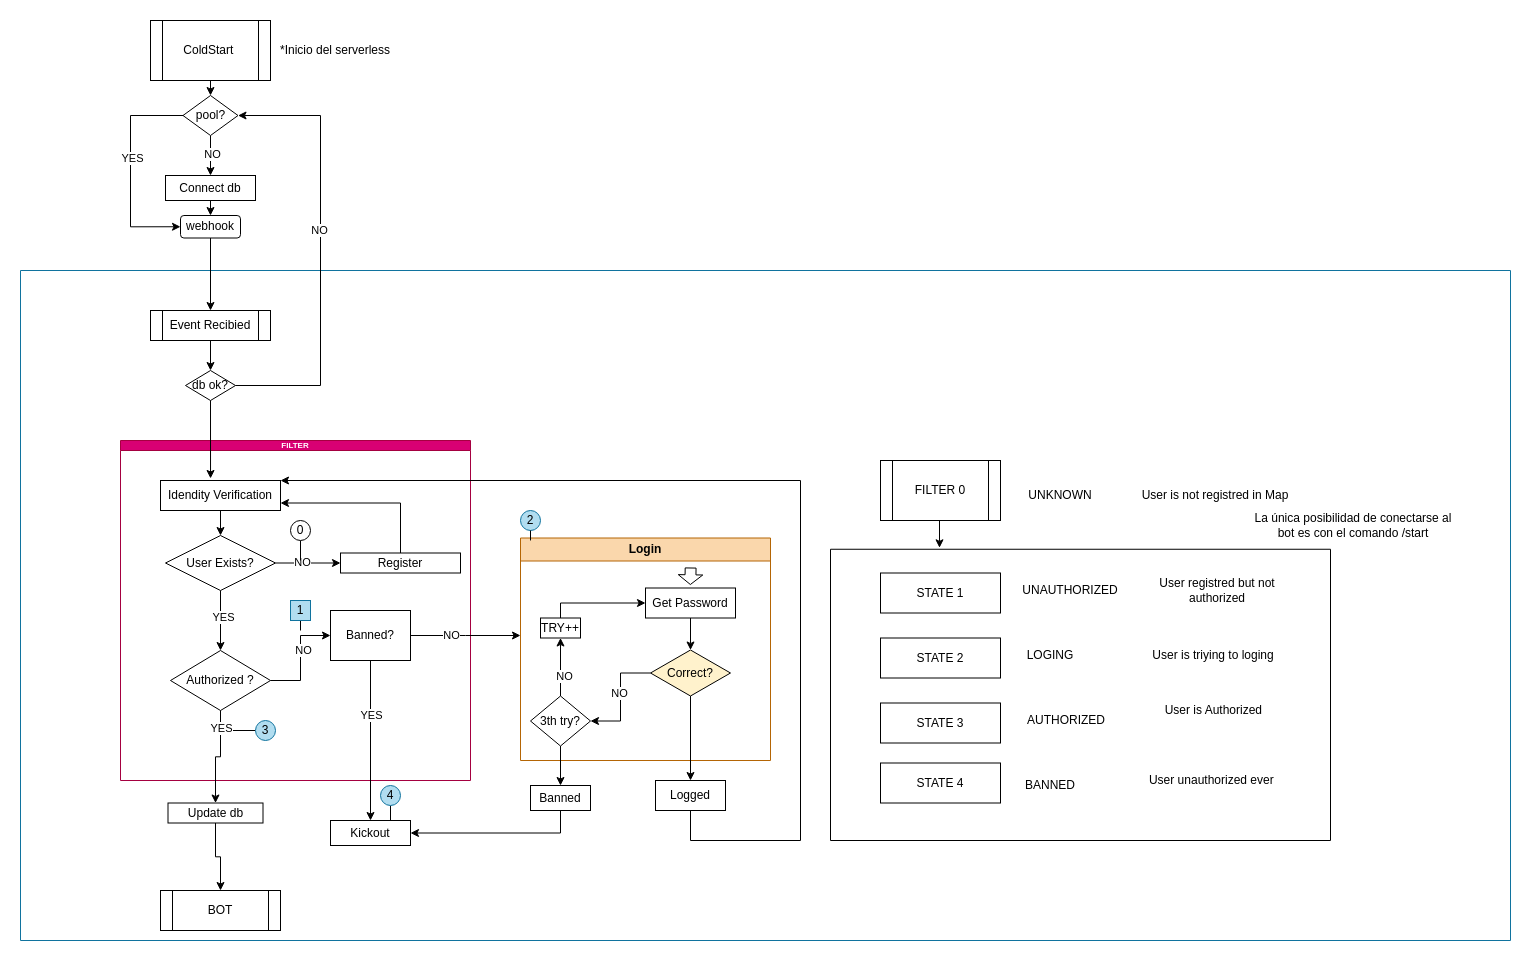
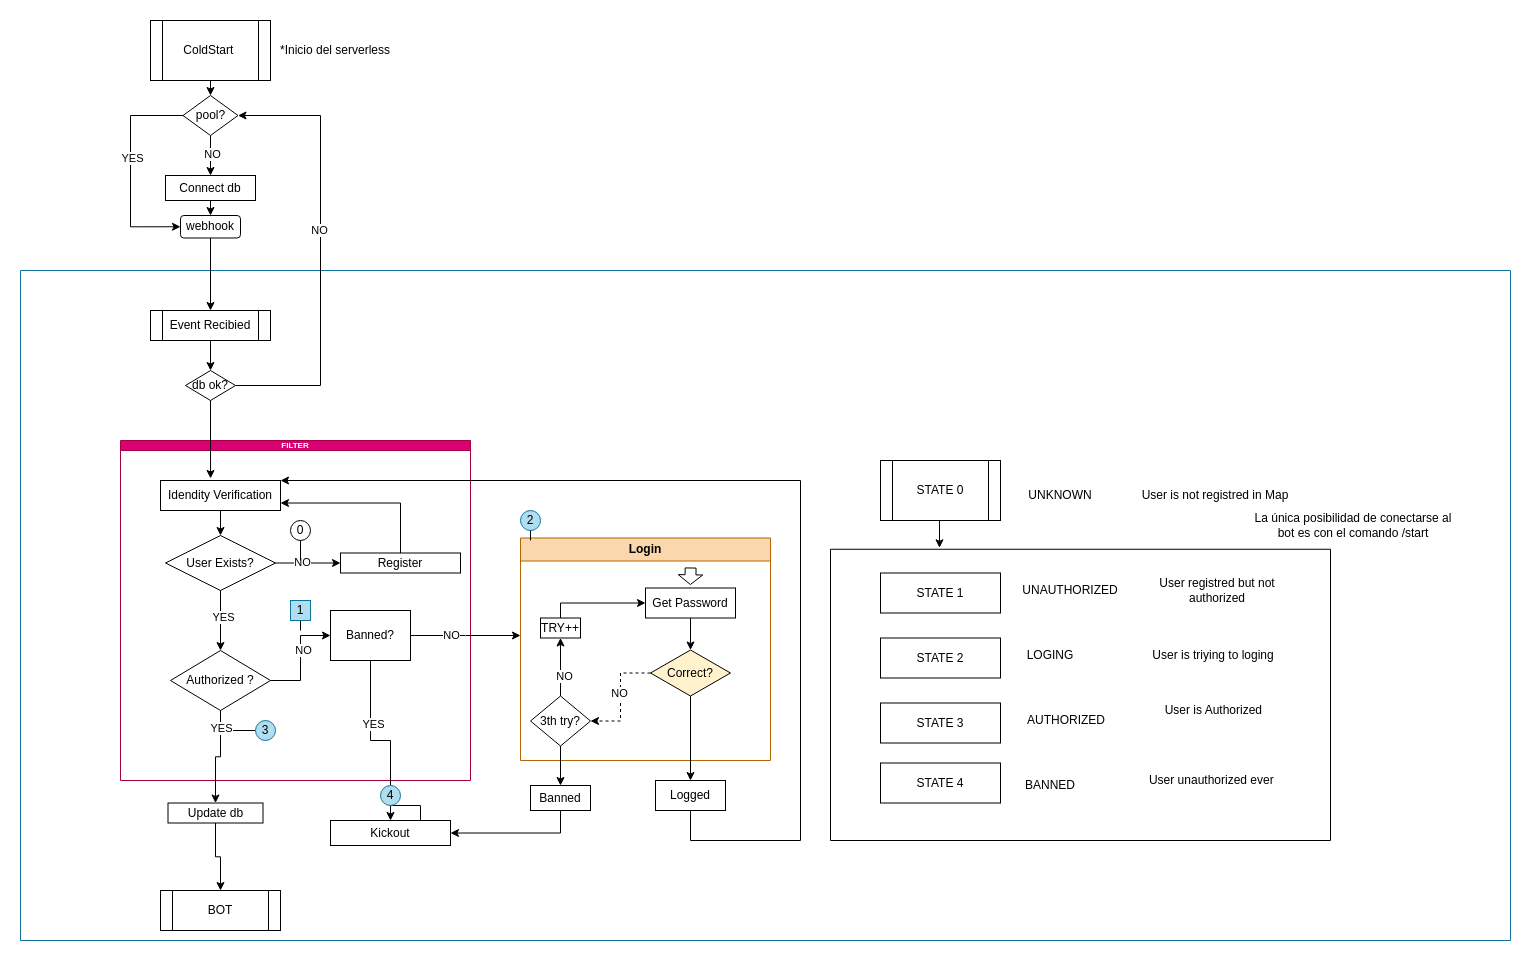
node "FILTER 0": label "FILTER 0" -> "STATE 0"
edge "Correct?" -> "3th try?": style solid -> dashed
node "Kickout": size 80x25 -> 120x25
